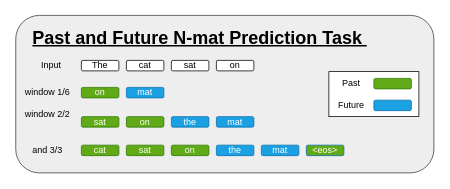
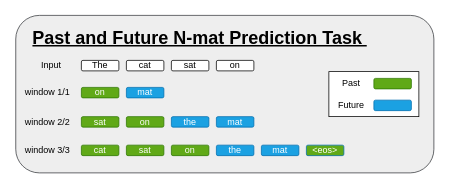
node "window 1/6": label "window 1/6" -> "window 1/1"
node "window 2/2": moved (48, 114) -> (48, 122)
node "and 3/3": label "and 3/3" -> "window 3/3"
